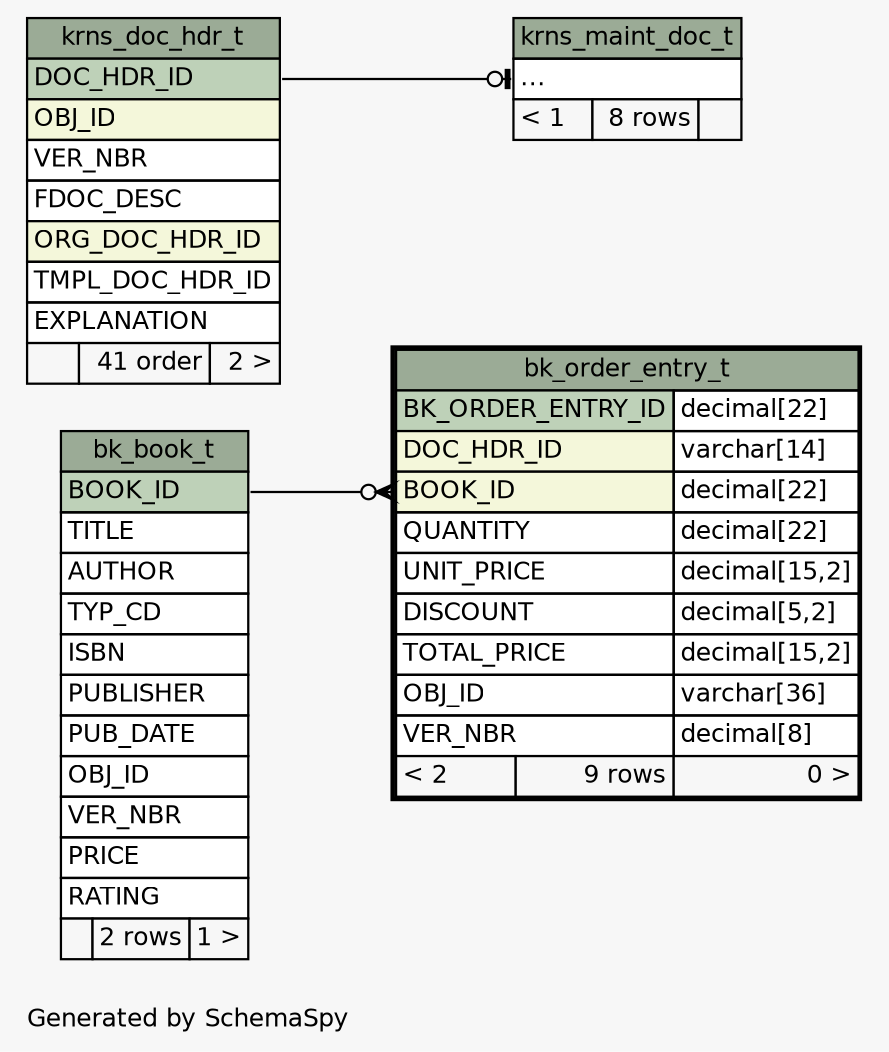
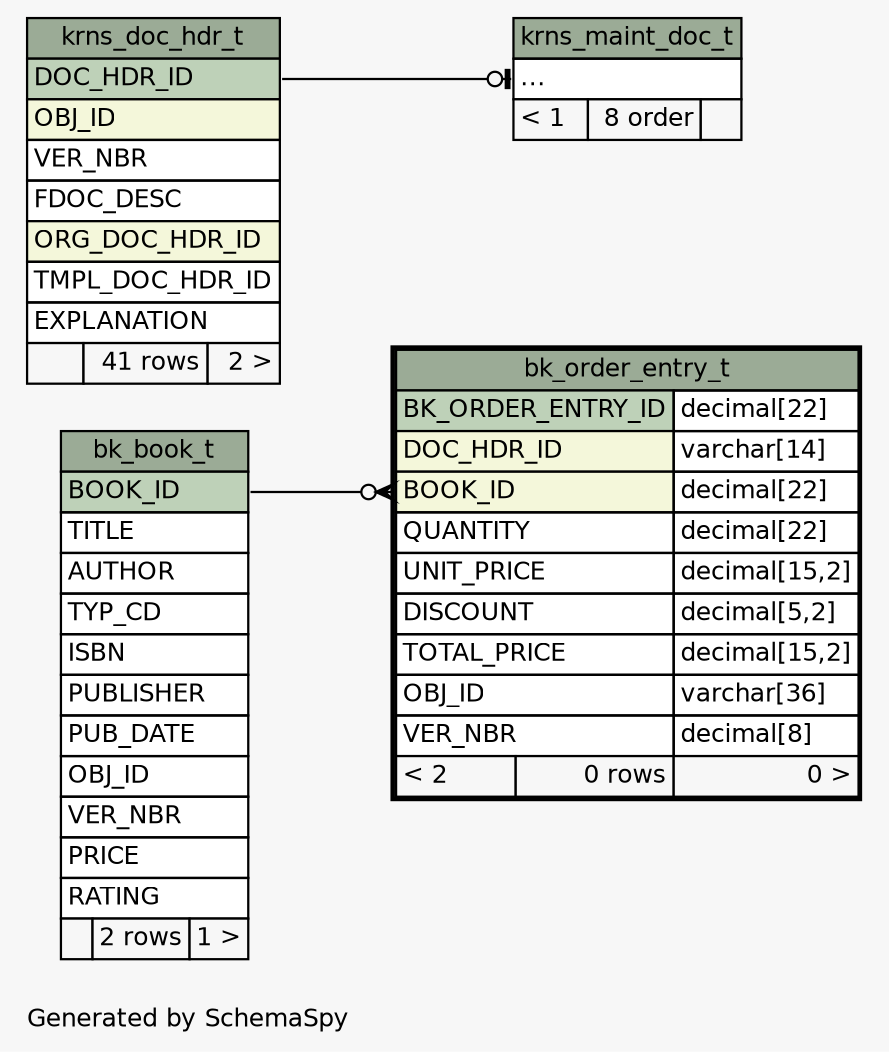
node "krns_maint_doc_t": text "8 rows" -> "8 order"
node "krns_doc_hdr_t": text "41 order" -> "41 rows"
node "bk_order_entry_t": text "9 rows" -> "0 rows"
